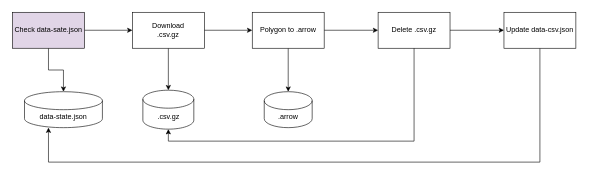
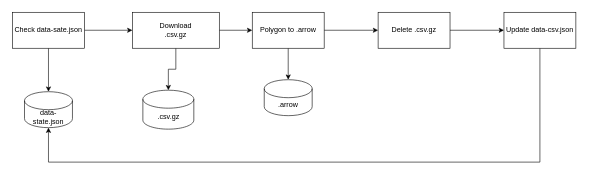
node "Check data-sate.json": fillcolor #e1d5e7 -> #ffffff
node "Download .csv.gz": size 72x36 -> 87x36
node "data-state.json": size 78x36 -> 48x36
node ".arrow": moved (288, 110) -> (288, 98)
edge "Delete .csv.gz" -> ".csv.gz": removed
